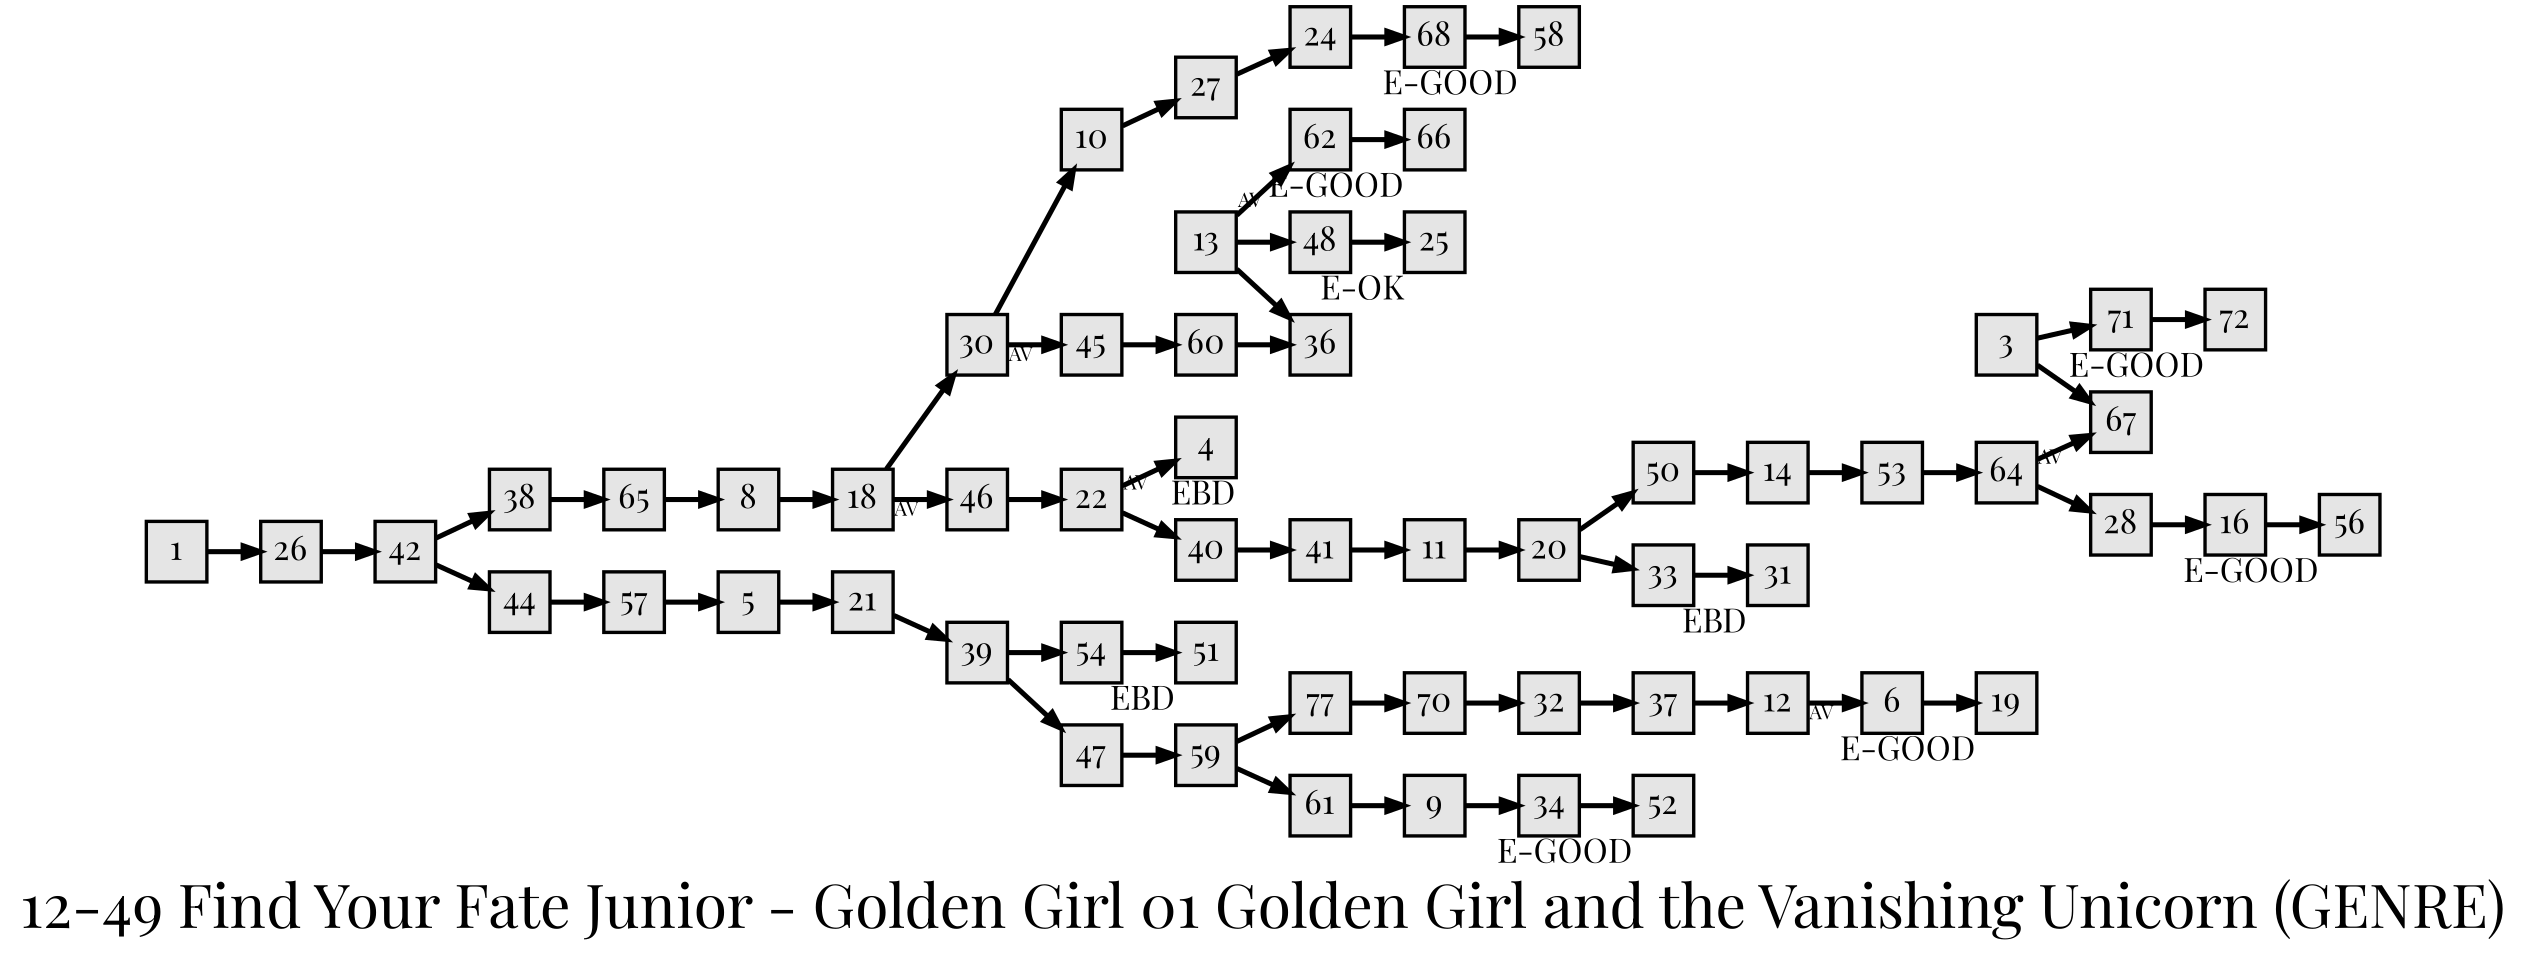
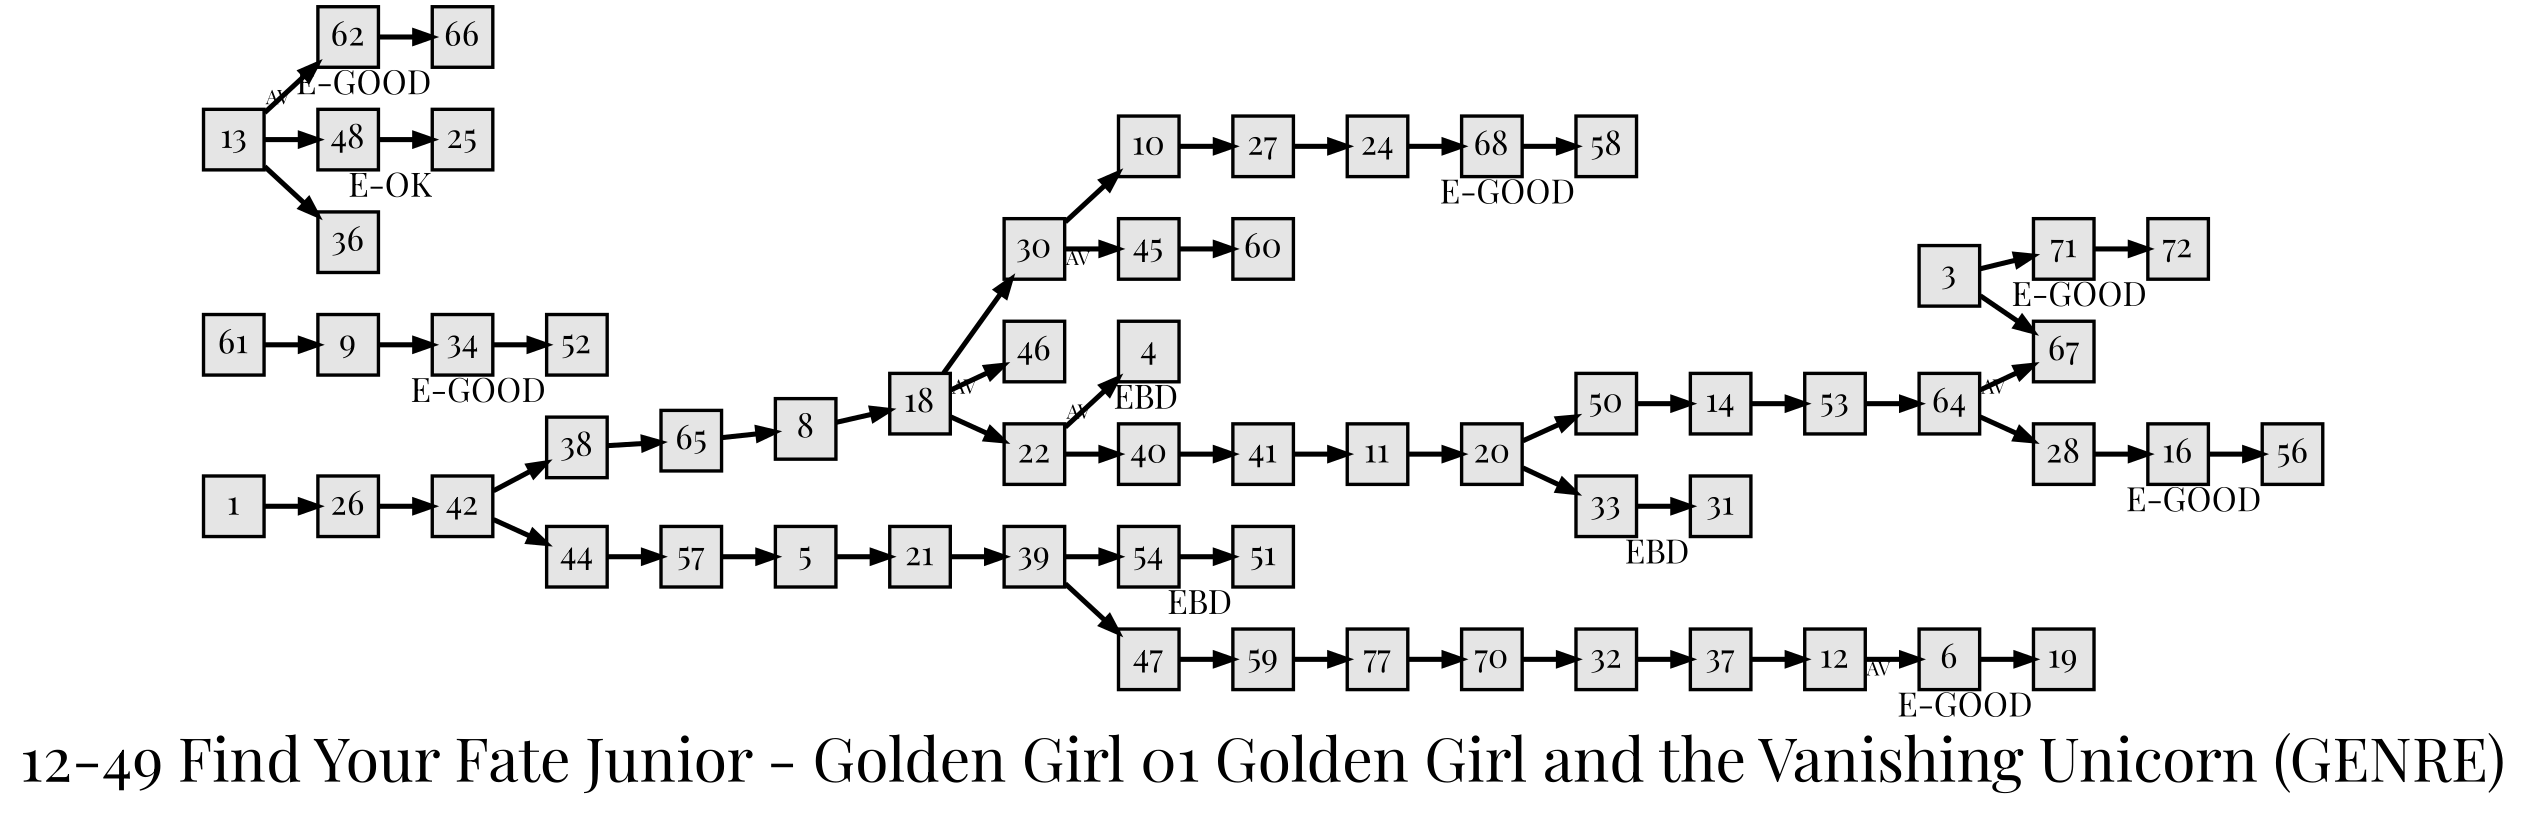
edge "60" -> "36": removed
edge "46" -> "22": now "18" -> "22"
edge "59" -> "61": removed
